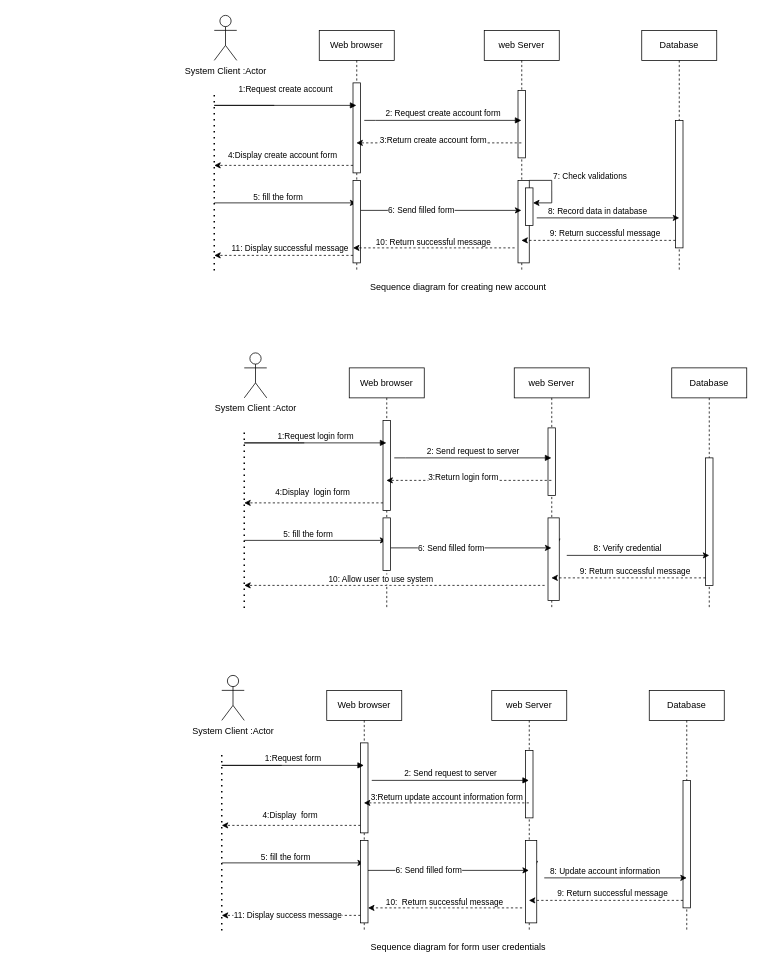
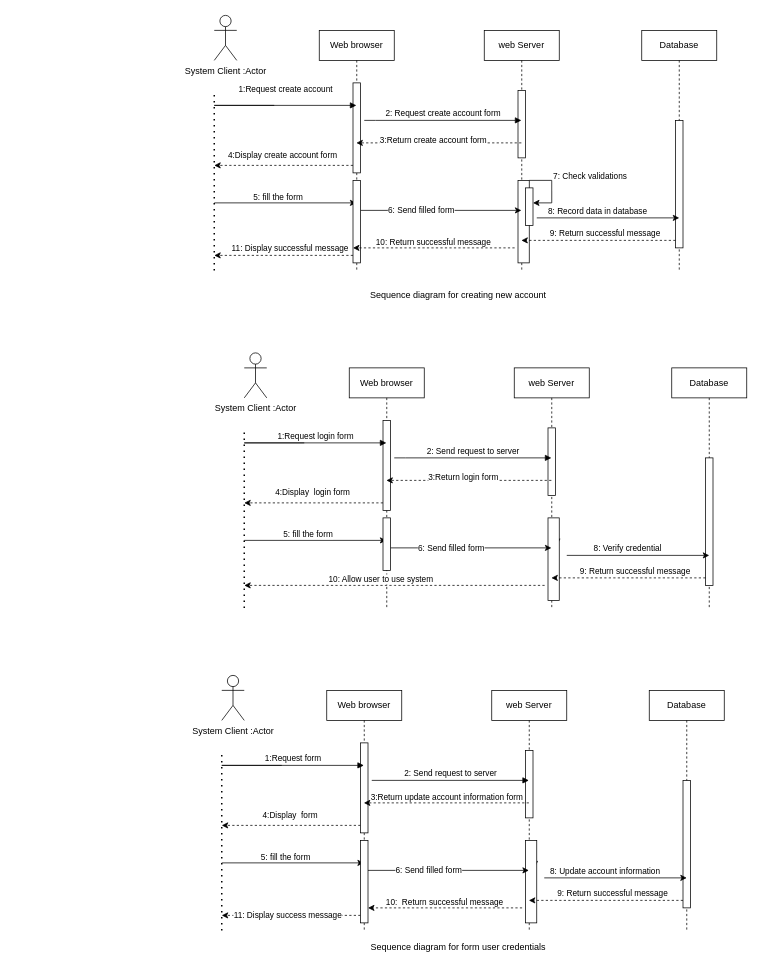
node "Sequence diagram for creating new account": moved (458, 288) -> (458, 295)
